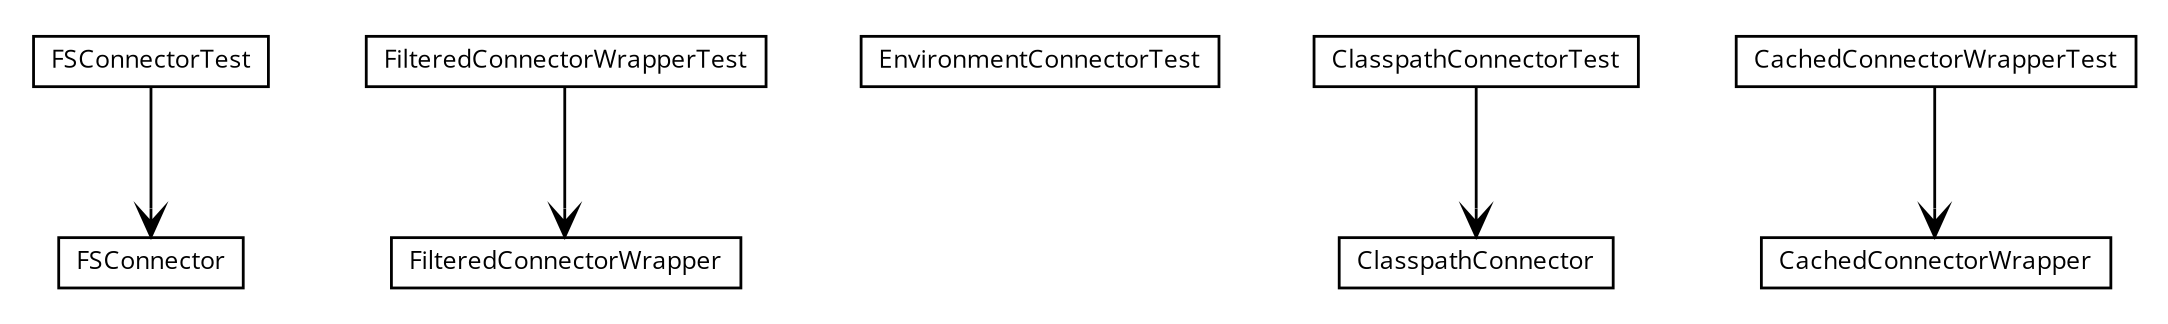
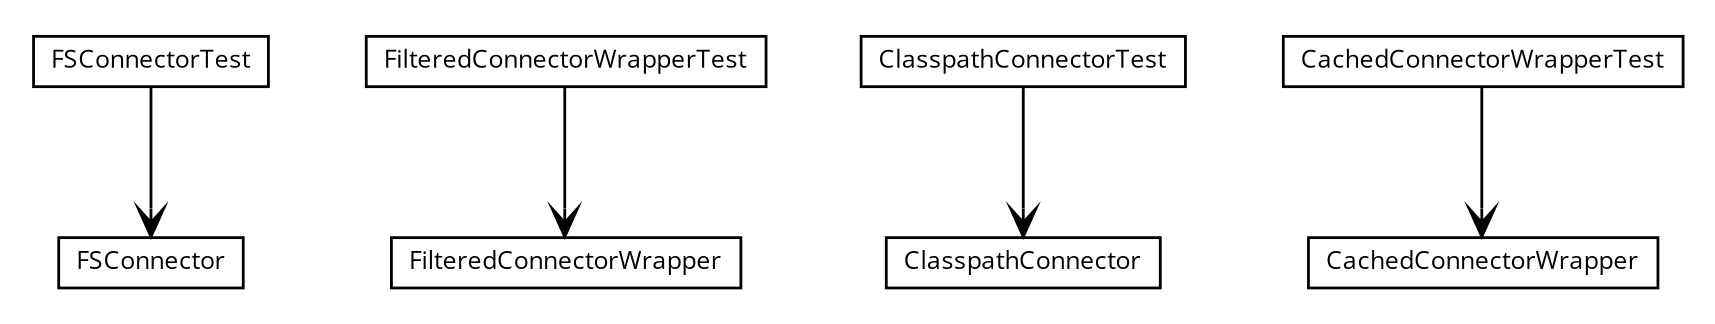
node "EnvironmentConnectorTest": removed
